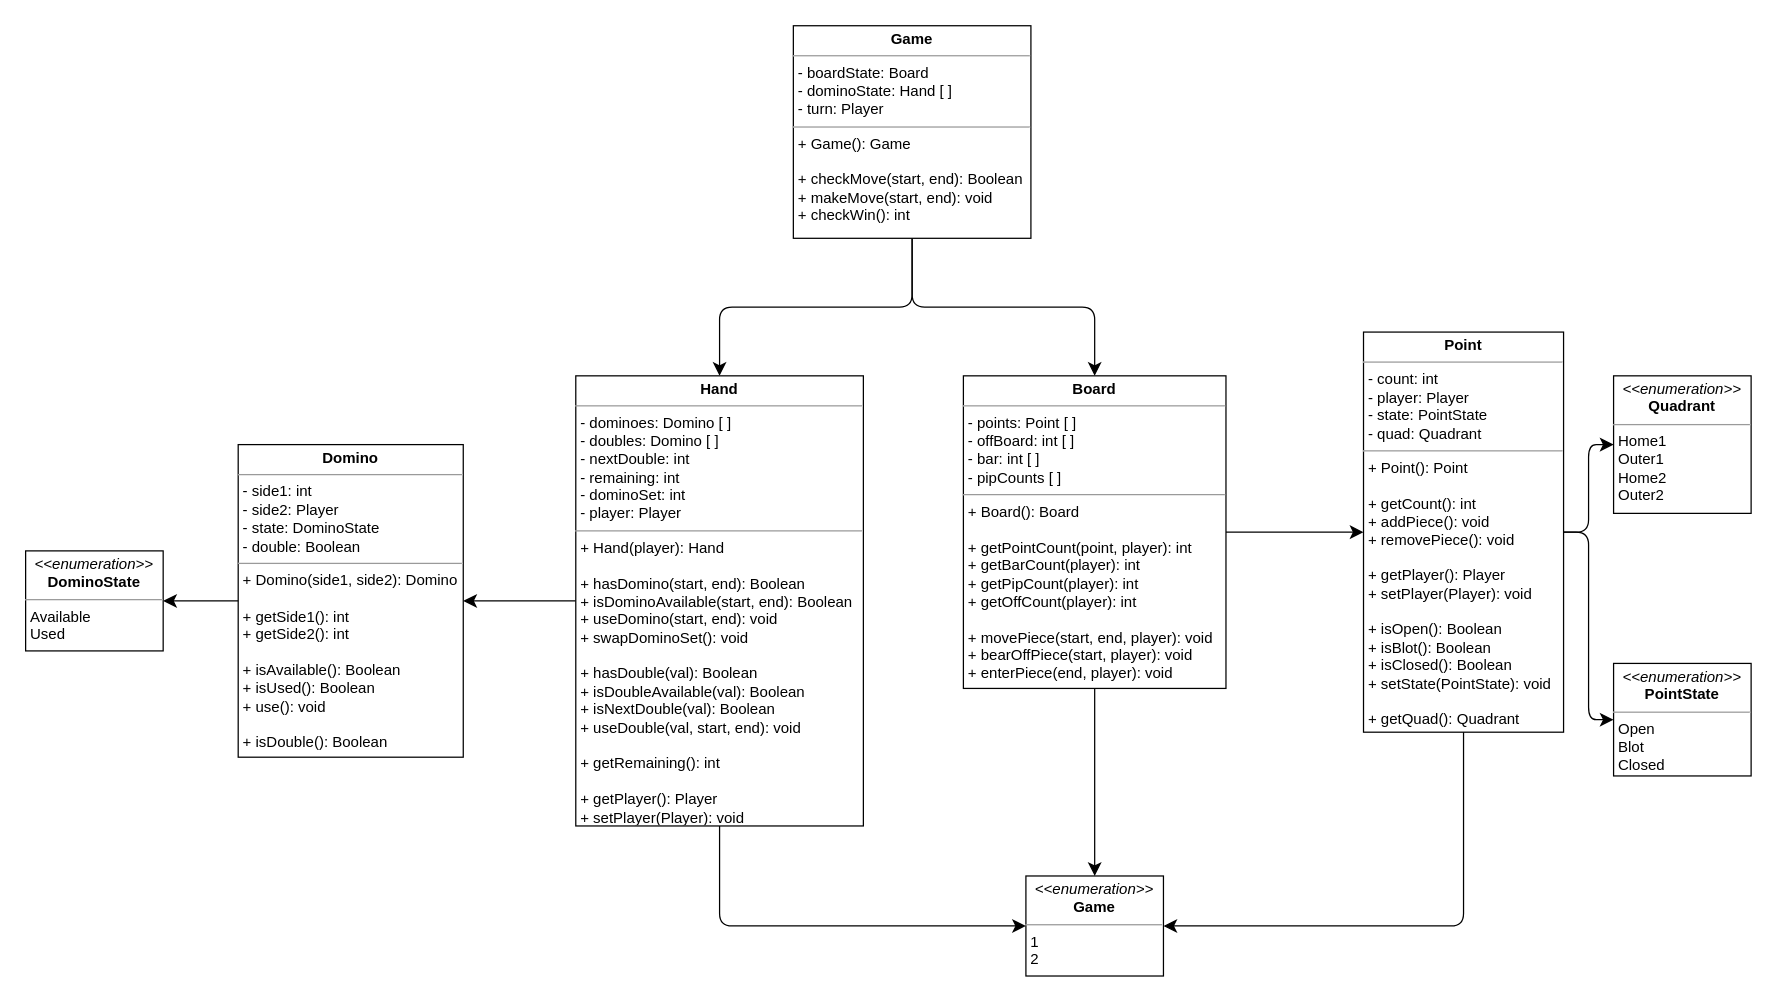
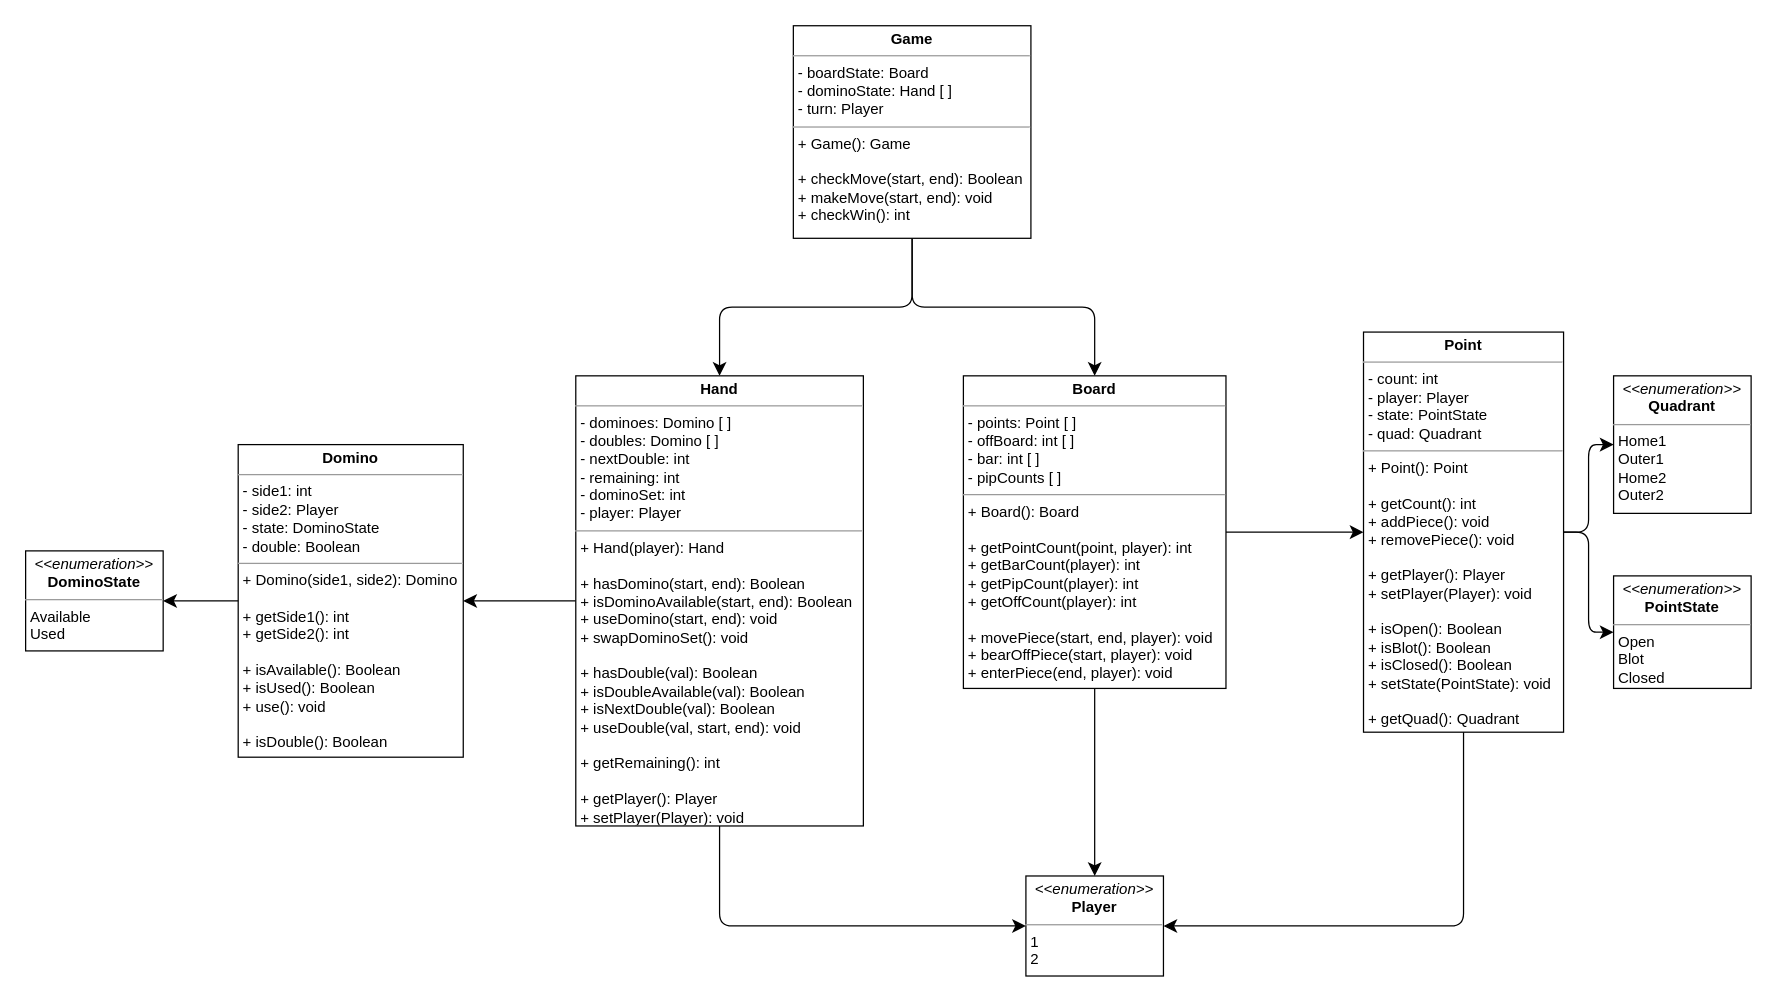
node "<<enumeration>> PointState Open Blot Closed": moved (1682, 719) -> (1682, 632)
node "<<enumeration>> Game 1 2": label "<<enumeration>> Game 1 2" -> "<<enumeration>> Player 1 2"
